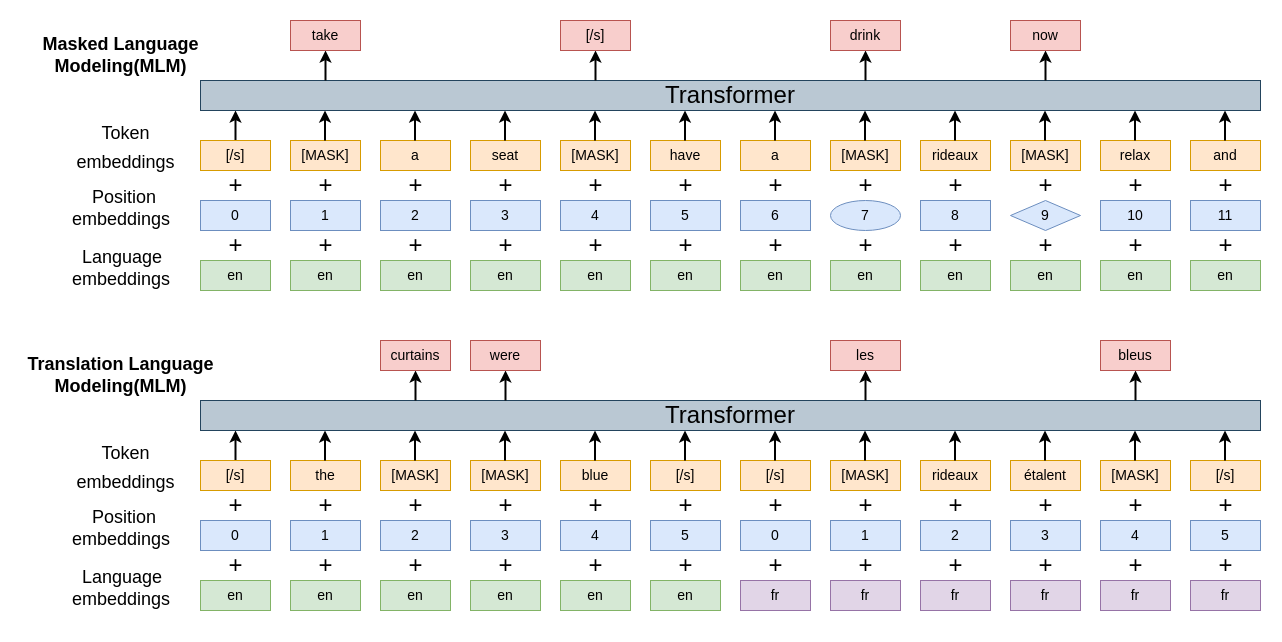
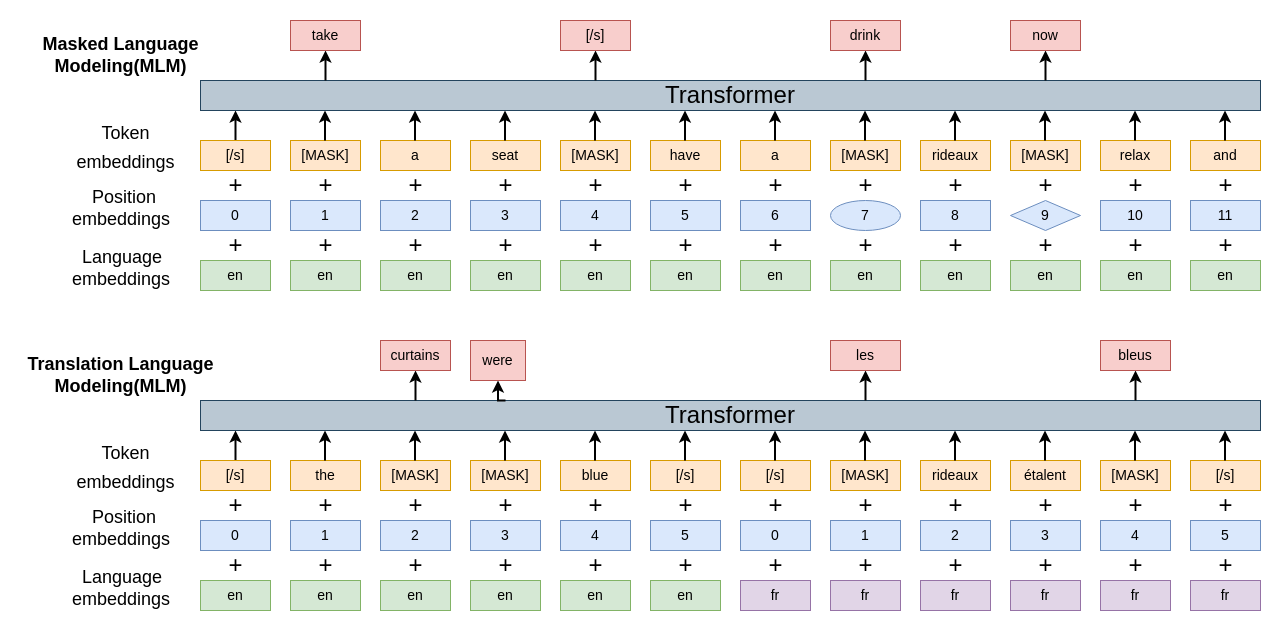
node "were": size 70x30 -> 55x40
